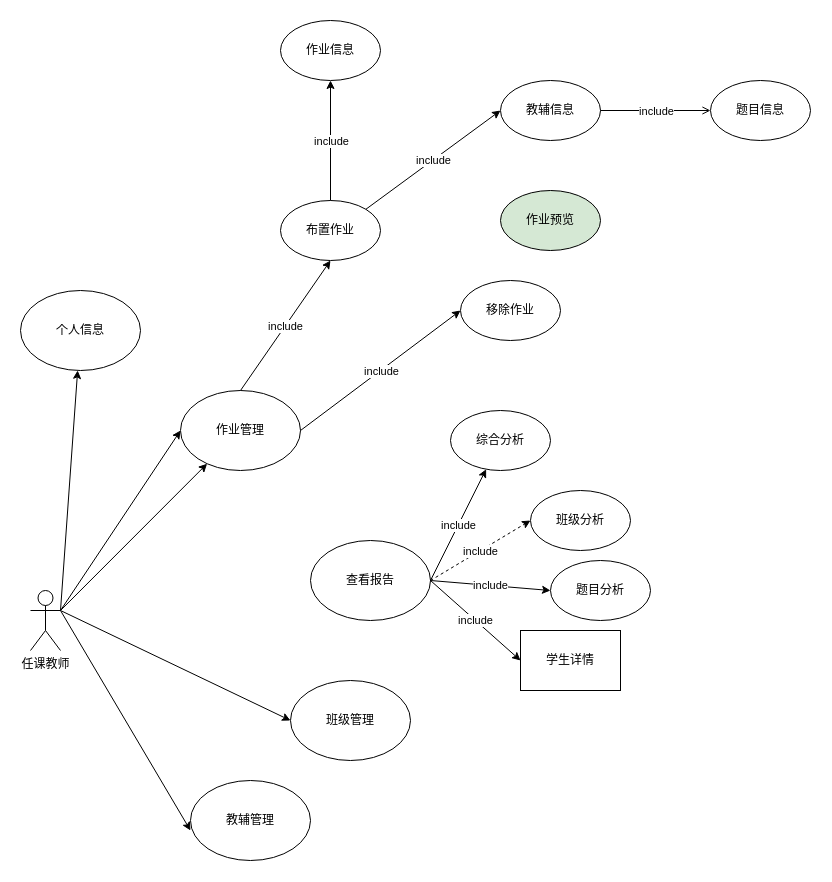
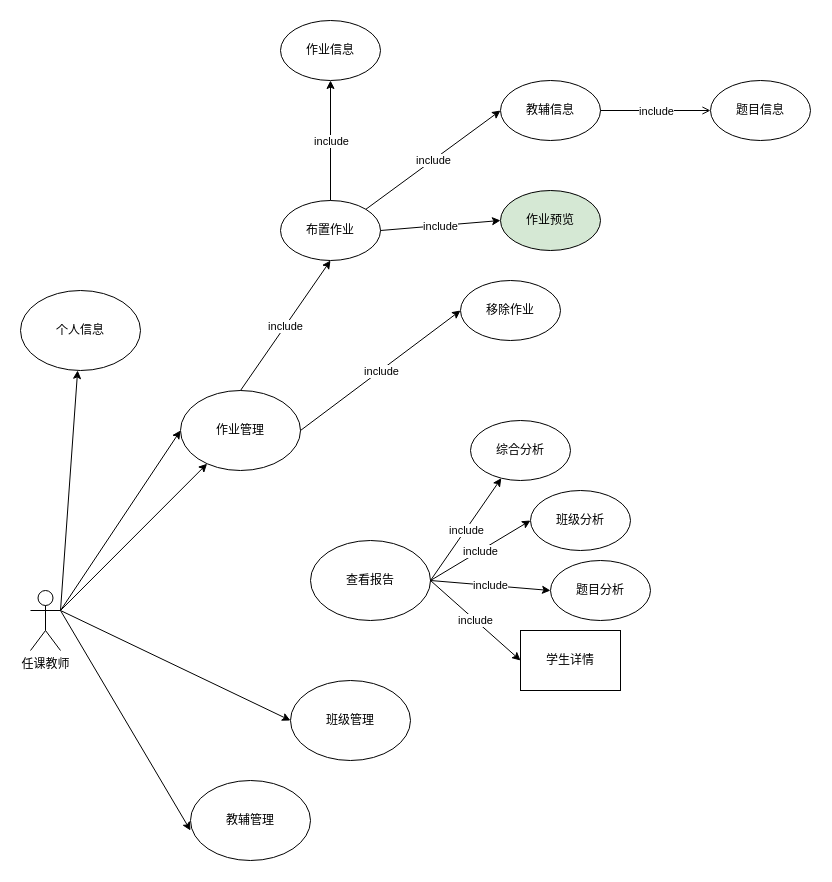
edge "布置作业" -> "作业预览": added, label "include"
node "综合分析": moved (501, 441) -> (521, 451)
edge "查看报告" -> "班级分析": style dashed -> solid
